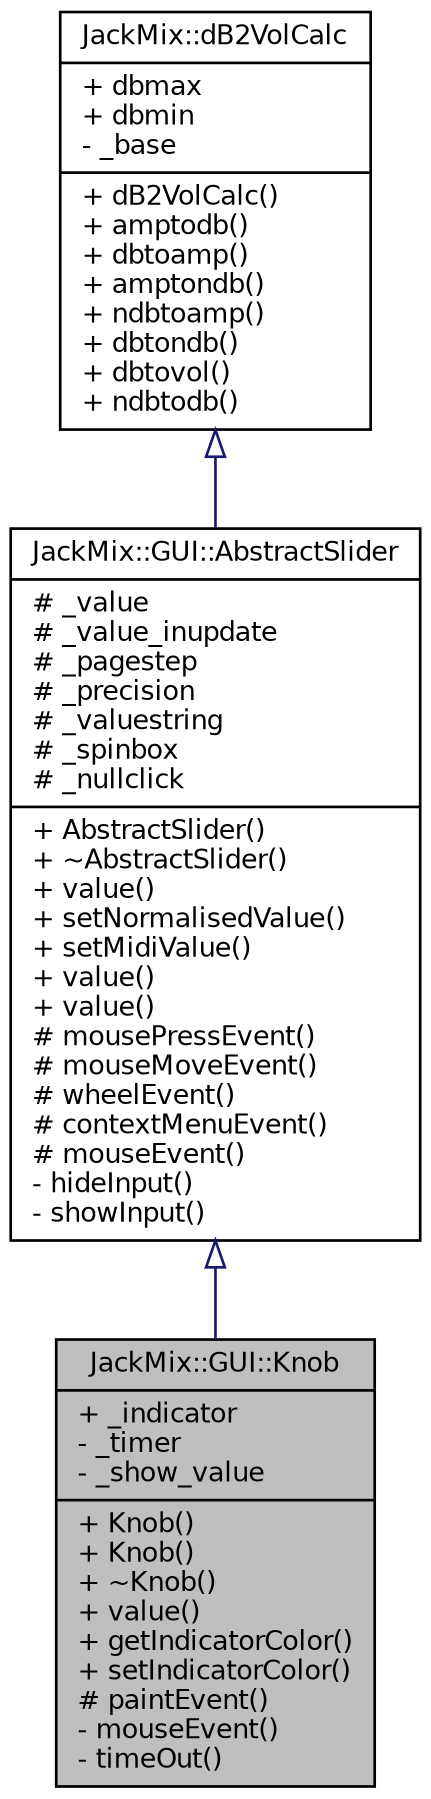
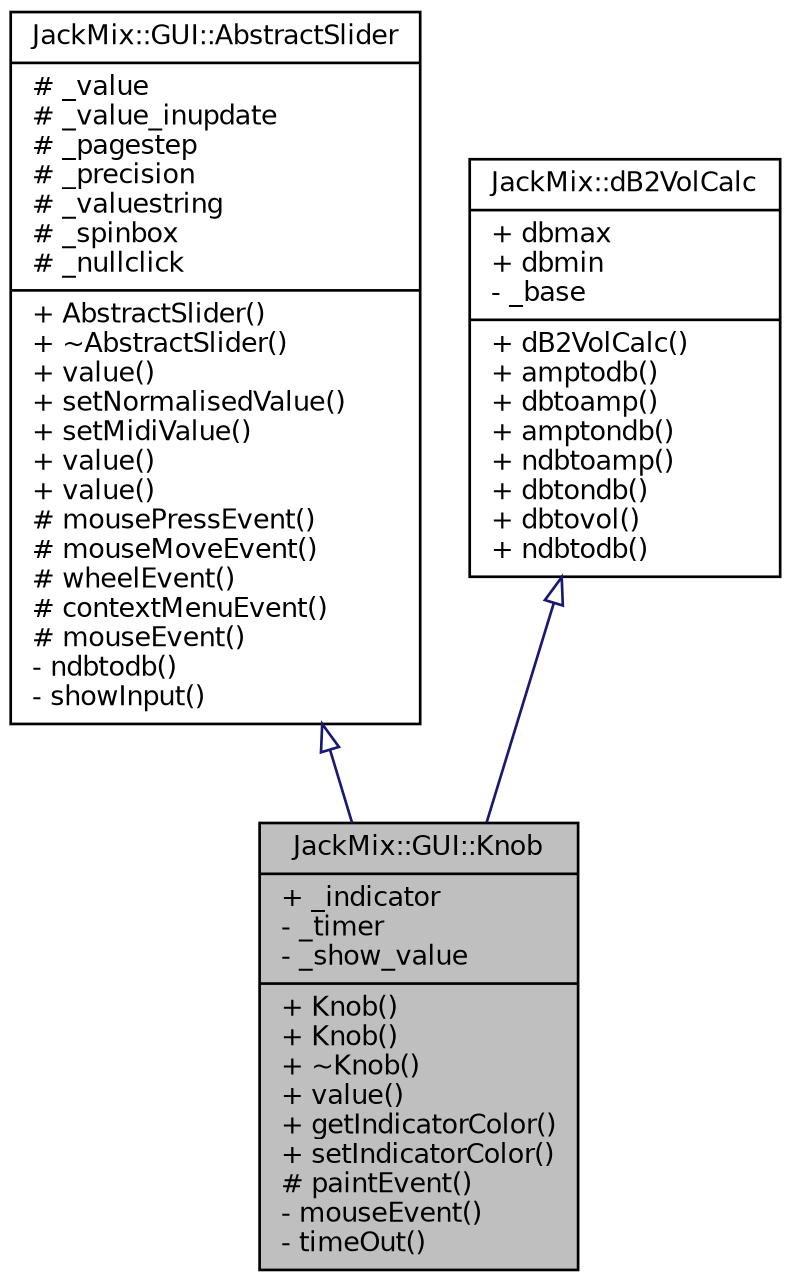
edge "JackMix::GUI::AbstractSlider" -> "JackMix::dB2VolCalc": now "JackMix::GUI::Knob" -> "JackMix::dB2VolCalc"
node "JackMix::GUI::AbstractSlider": text "- hideInput()" -> "- ndbtodb()"
